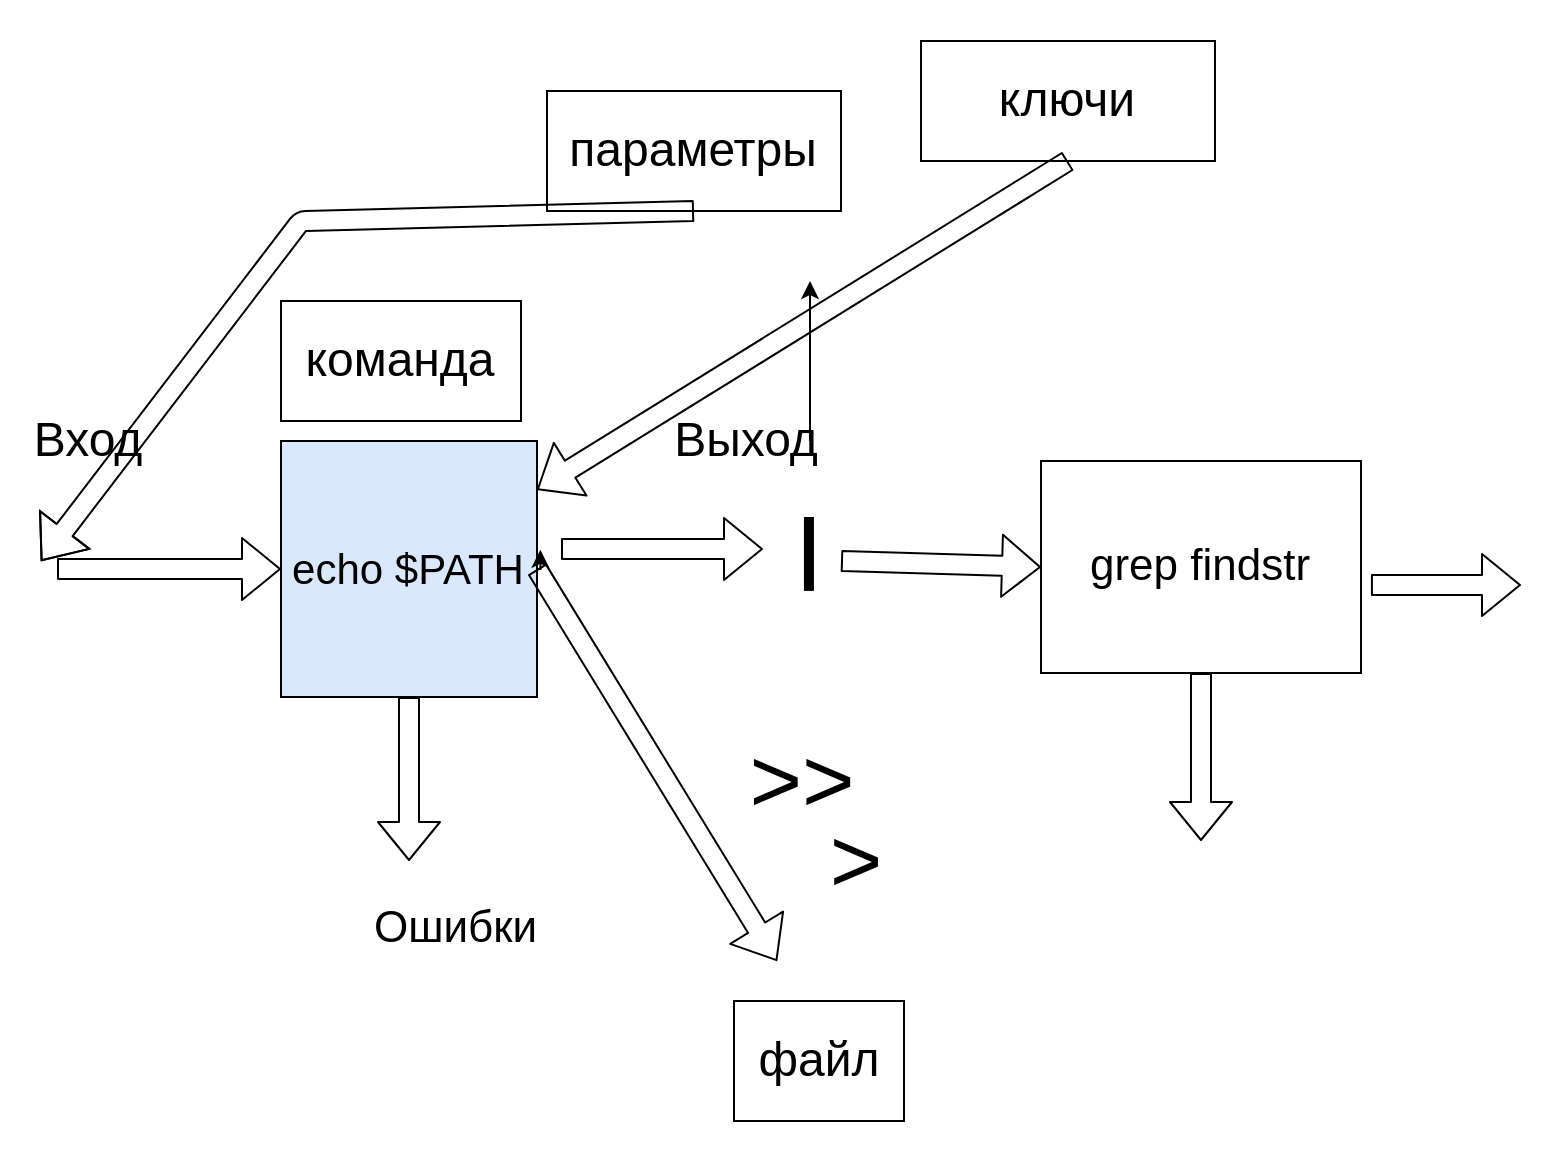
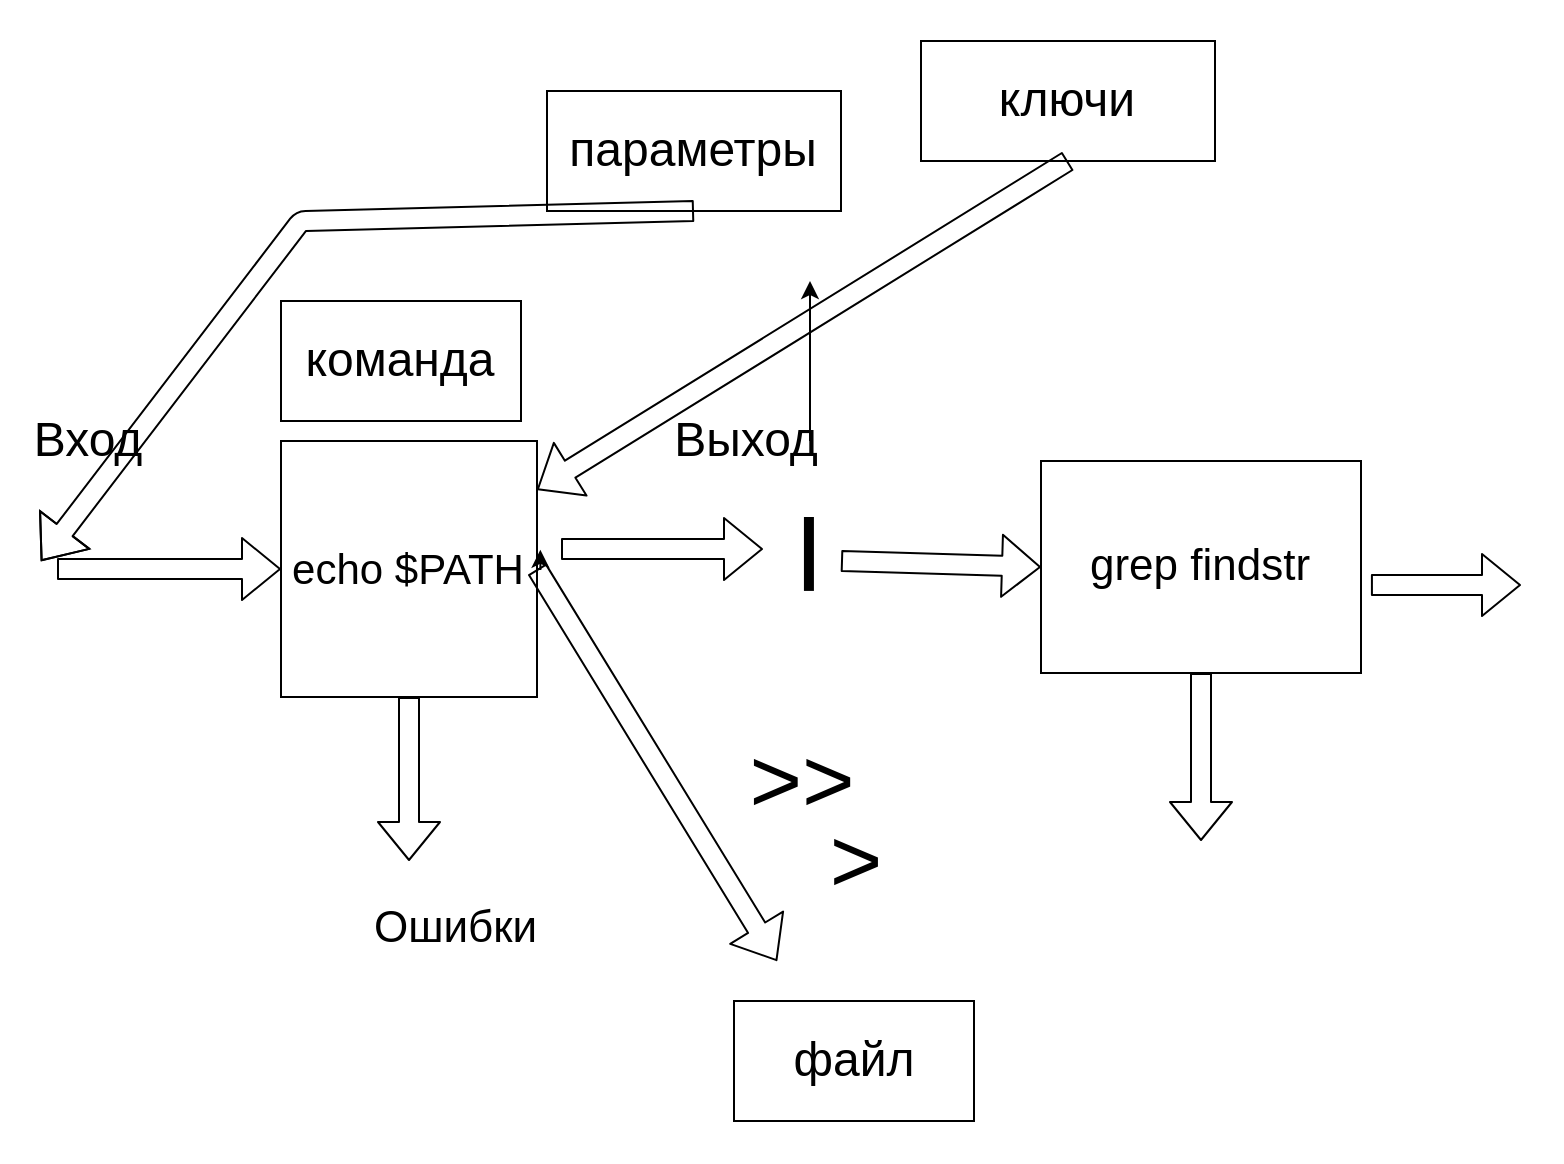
node "echo $PATH": fillcolor #dae8fc -> #ffffff
node "файл": size 170x120 -> 240x120
